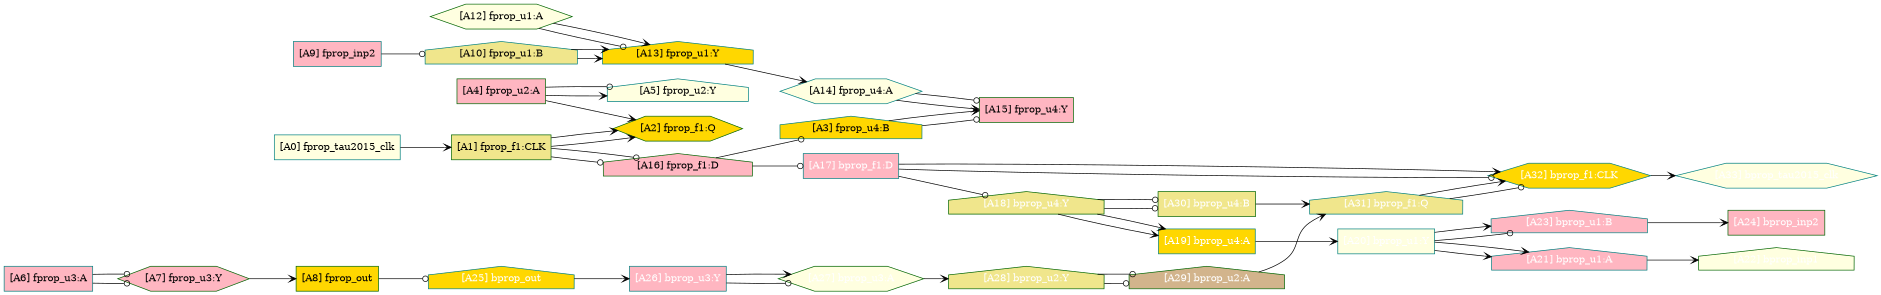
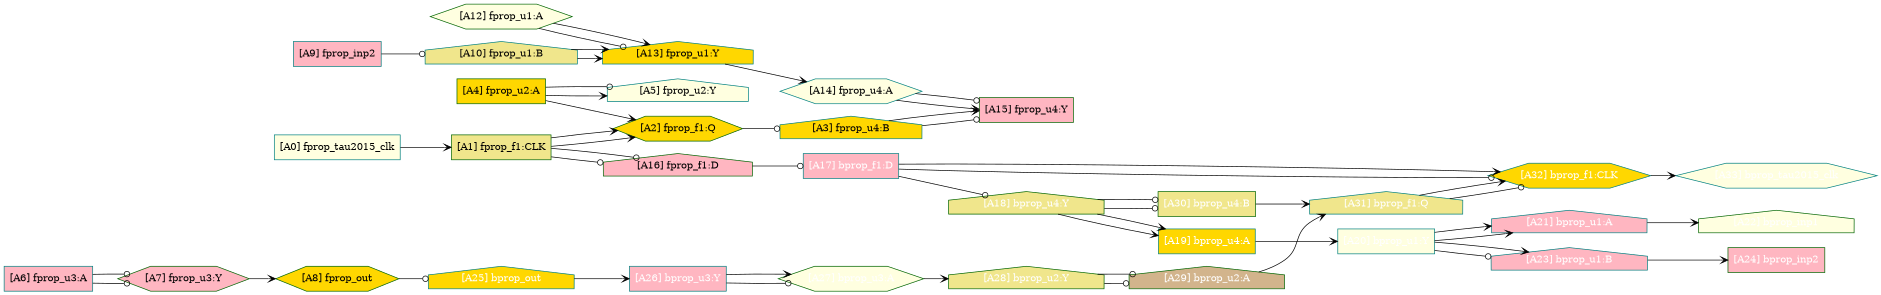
node "[A4] fprop_u2:A": fillcolor lightpink -> gold
edge "[A16] fprop_f1:D" -> "[A3] fprop_u4:B": now "[A2] fprop_f1:Q" -> "[A3] fprop_u4:B"
node "[A8] fprop_out": shape box -> hexagon
